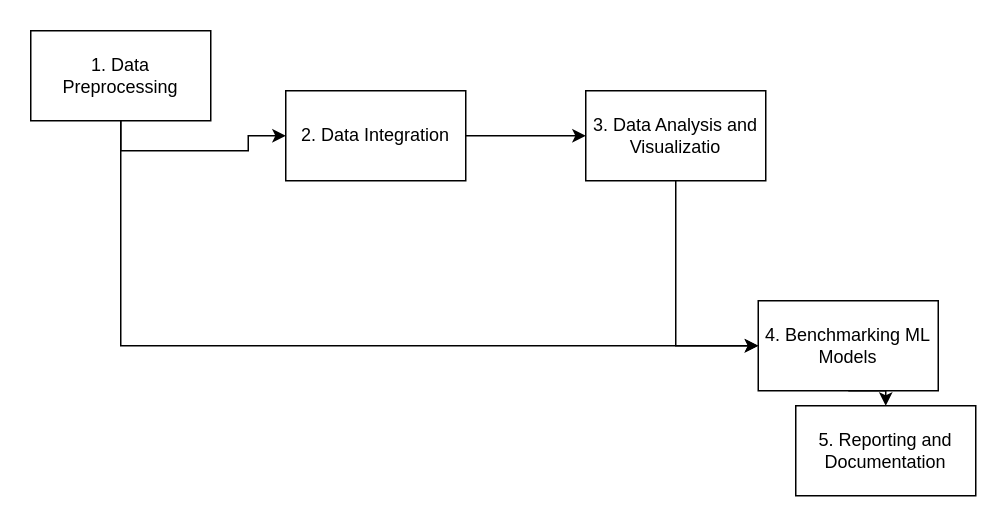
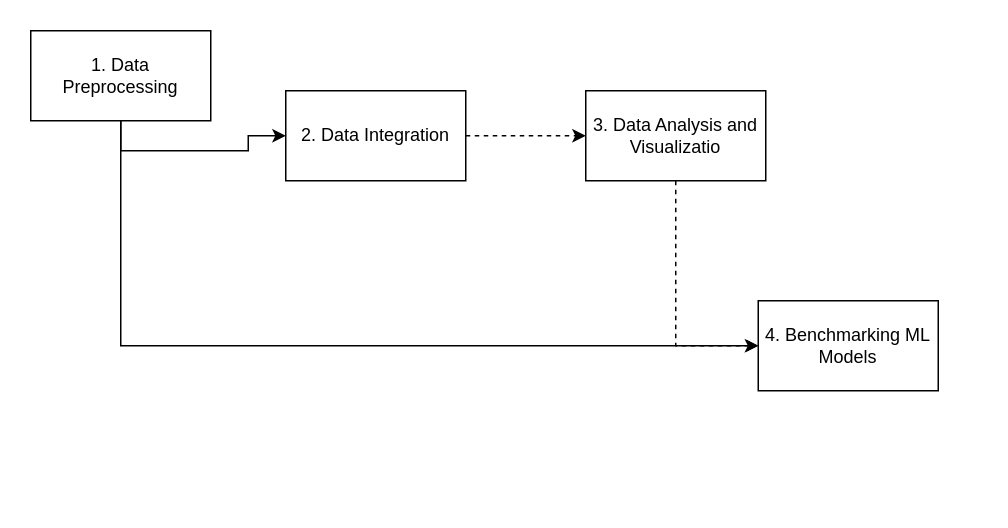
edge "2. Data Integration" -> "3. Data Analysis and Visualizatio": style solid -> dashed
edge "3. Data Analysis and Visualizatio" -> "4. Benchmarking ML Models": style solid -> dashed
edge "1. Data Preprocessing" -> "4. Benchmarking ML Models": arrowhead classic -> open
edge "4. Benchmarking ML Models" -> "5. Reporting and Documentation": removed
node "5. Reporting and Documentation": removed
